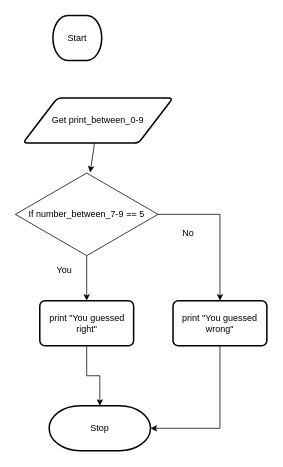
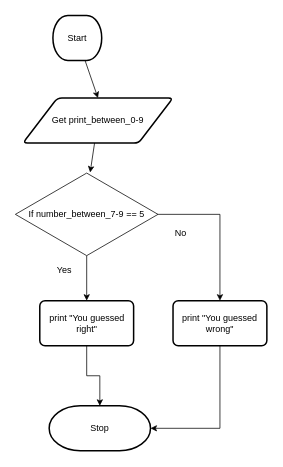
edge "Start" -> "Get print_between_0-9": added
node "No": moved (188, 233) -> (180, 233)
node "You": label "You" -> "Yes"
